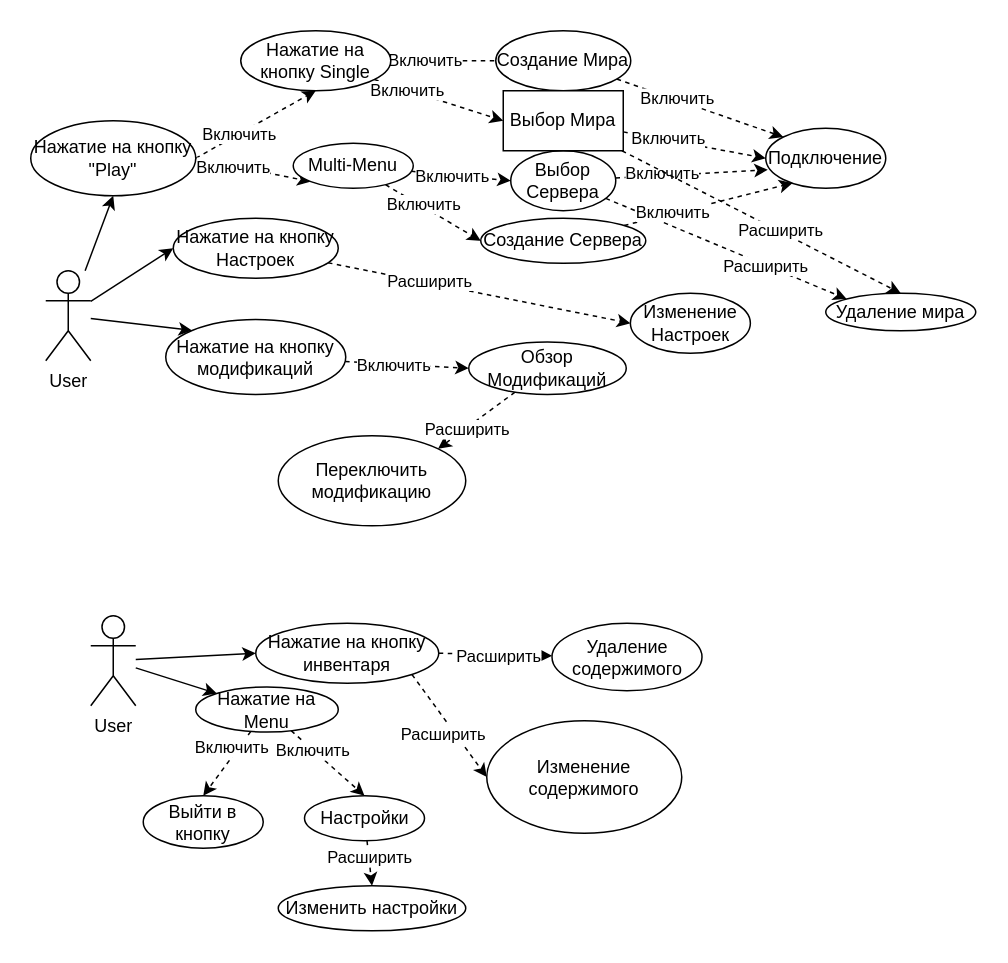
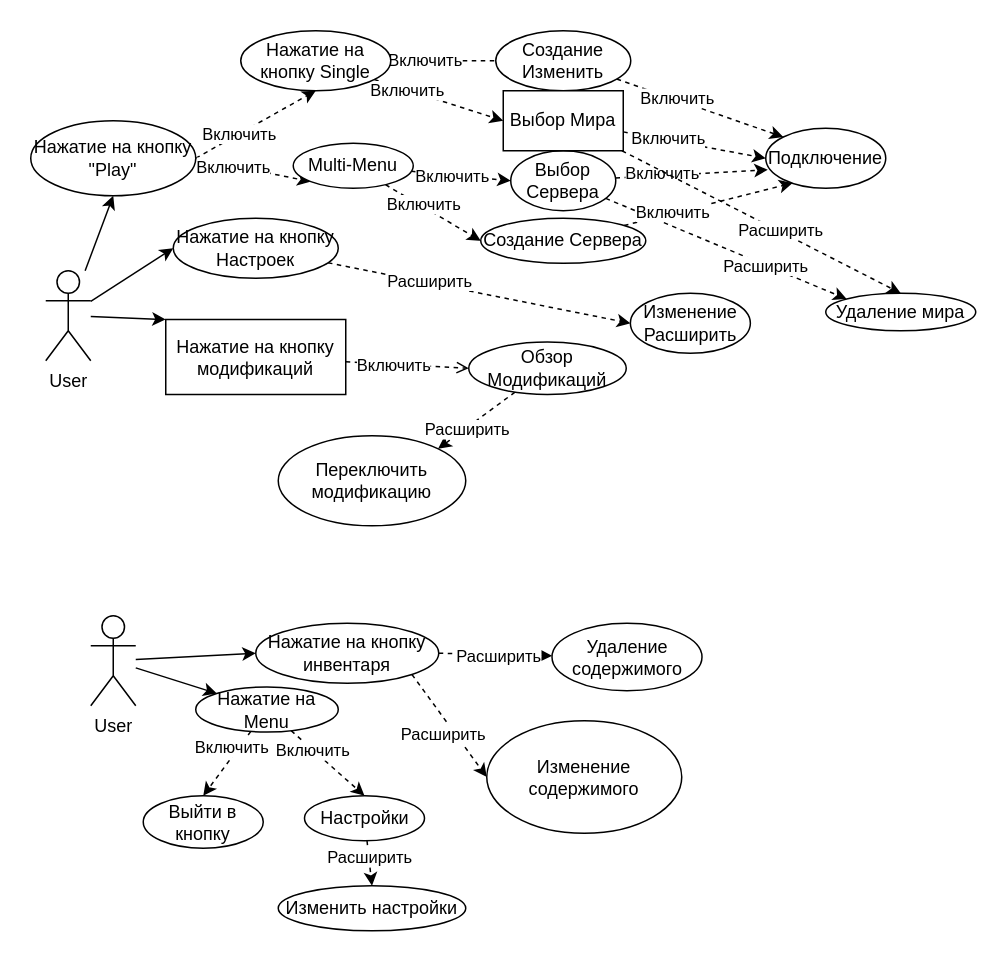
node "Создание Мира": label "Создание Мира" -> "Создание Изменить"
node "Изменение Настроек": label "Изменение Настроек" -> "Изменение Расширить"
node "Нажатие на кнопку модификаций": shape ellipse -> rectangle
edge "Нажатие на кнопку модификаций" -> "Обзор Модификаций": arrowhead classic -> open
